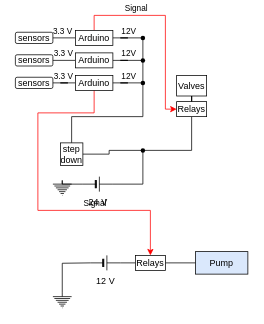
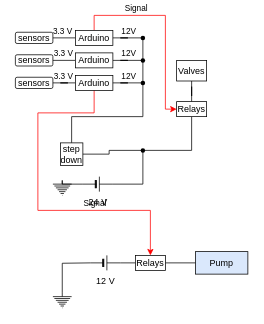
node "Valves": moved (192, 86) -> (192, 71)
